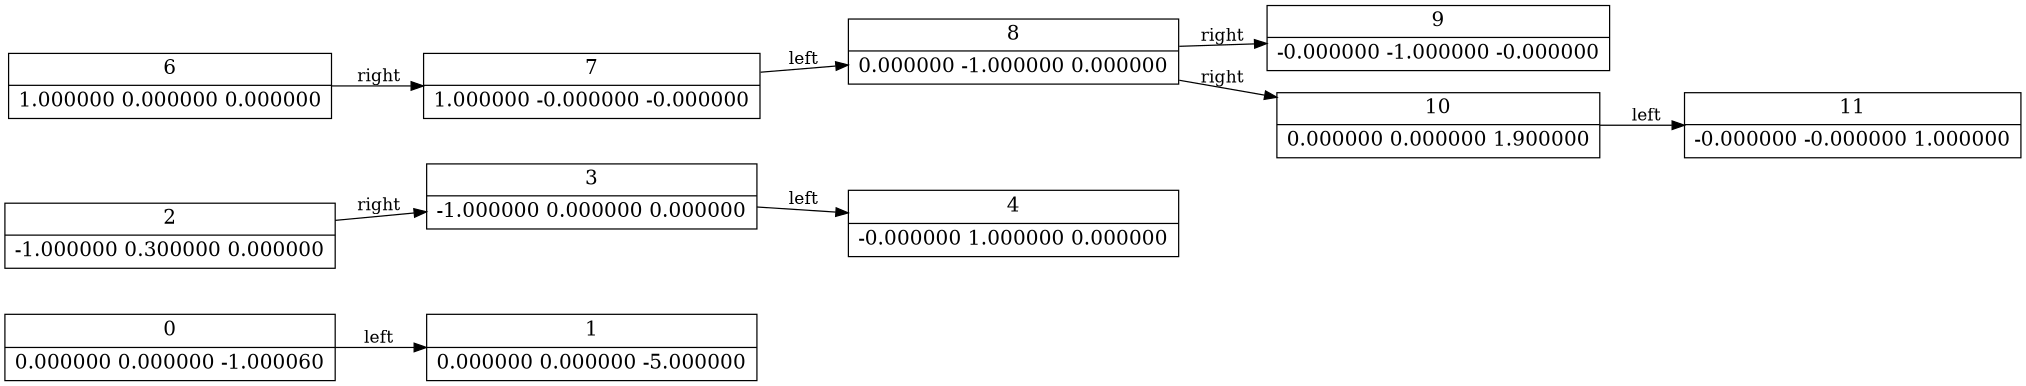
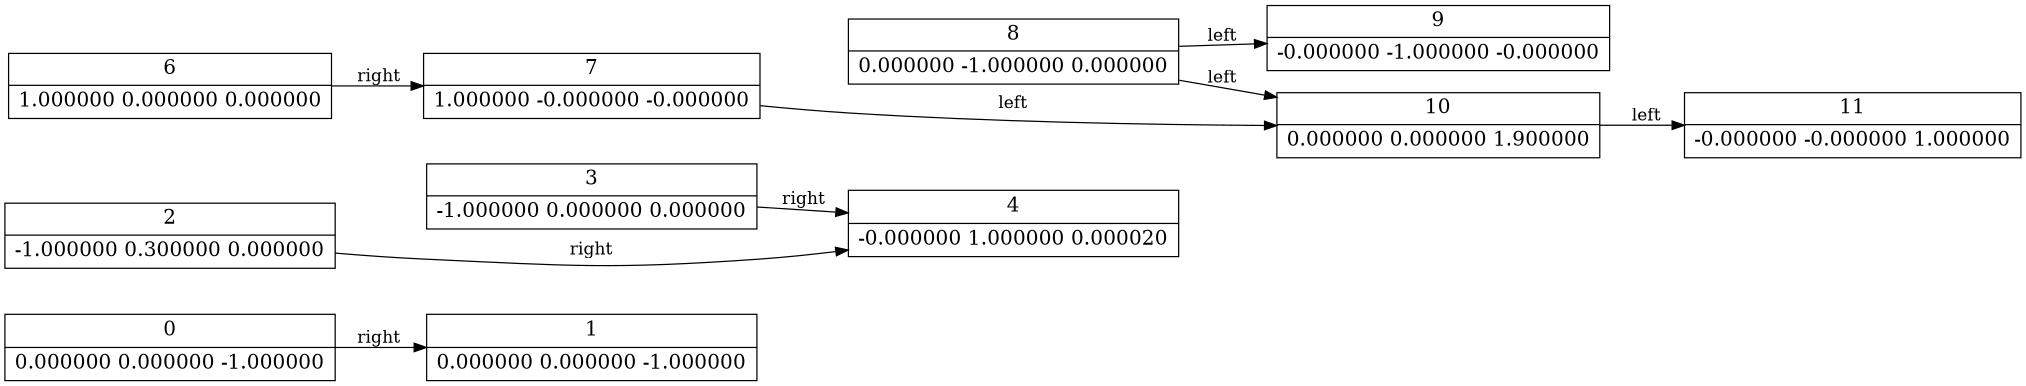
edge "8" -> "9": label "right" -> "left"
edge "7" -> "8": now "7" -> "10"
edge "8" -> "10": label "right" -> "left"
edge "3" -> "4": label "left" -> "right"
edge "2" -> "3": now "2" -> "4"
node "4": text "-0.000000 1.000000 0.000000" -> "-0.000000 1.000000 0.000020"
edge "0" -> "1": label "left" -> "right"
node "0": text "0.000000 0.000000 -1.000060" -> "0.000000 0.000000 -1.000000"
node "1": text "0.000000 0.000000 -5.000000" -> "0.000000 0.000000 -1.000000"
